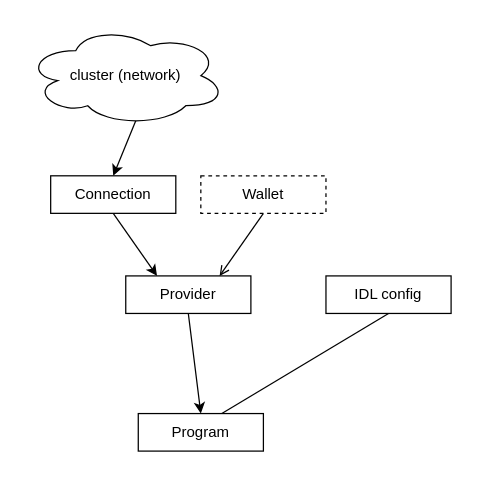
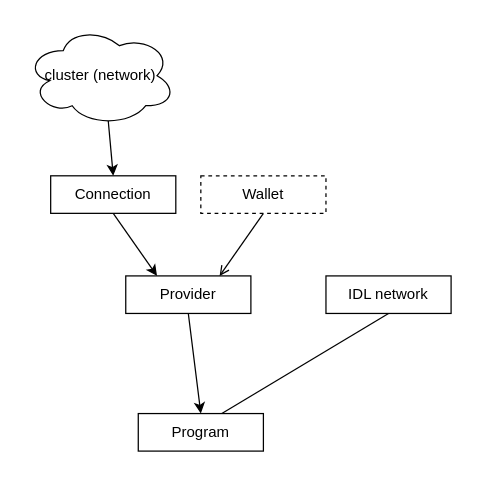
node "cluster (network)": size 200x100 -> 150x100
node "IDL config": label "IDL config" -> "IDL network"
